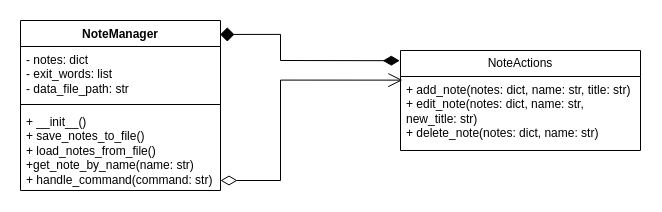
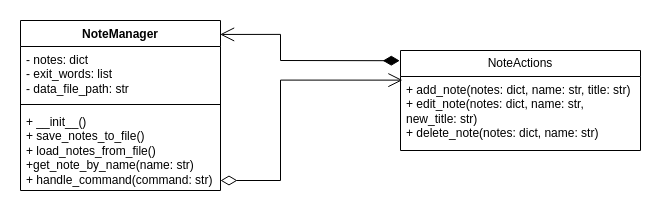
edge "NoteActions" -- "NoteManager": arrowhead diamond -> open
